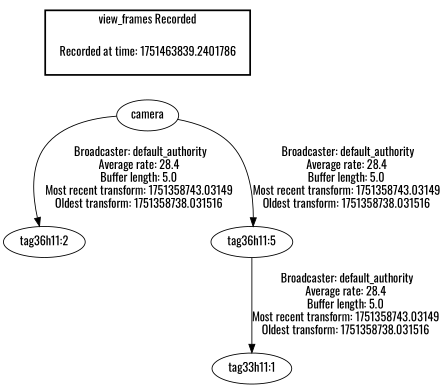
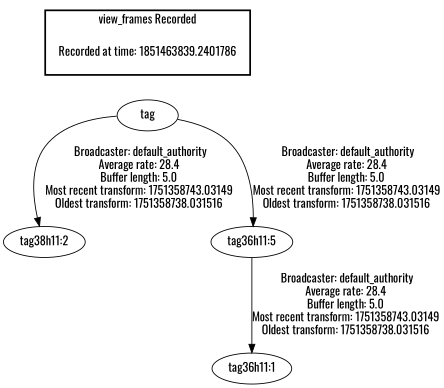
node "Recorded at time: 1751463839.2401786": label "Recorded at time: 1751463839.2401786" -> "Recorded at time: 1851463839.2401786"
node "camera": label "camera" -> "tag"
node "tag36h11:2": label "tag36h11:2" -> "tag38h11:2"
node "tag33h11:1": label "tag33h11:1" -> "tag36h11:1"
